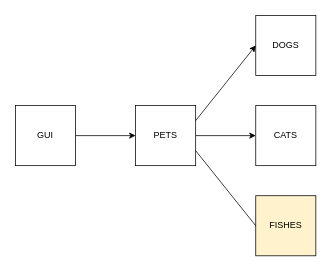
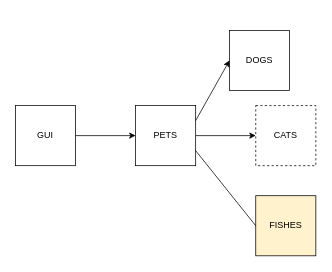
node "DOGS": moved (285, 45) -> (259, 60)
node "CATS": style solid -> dashed
